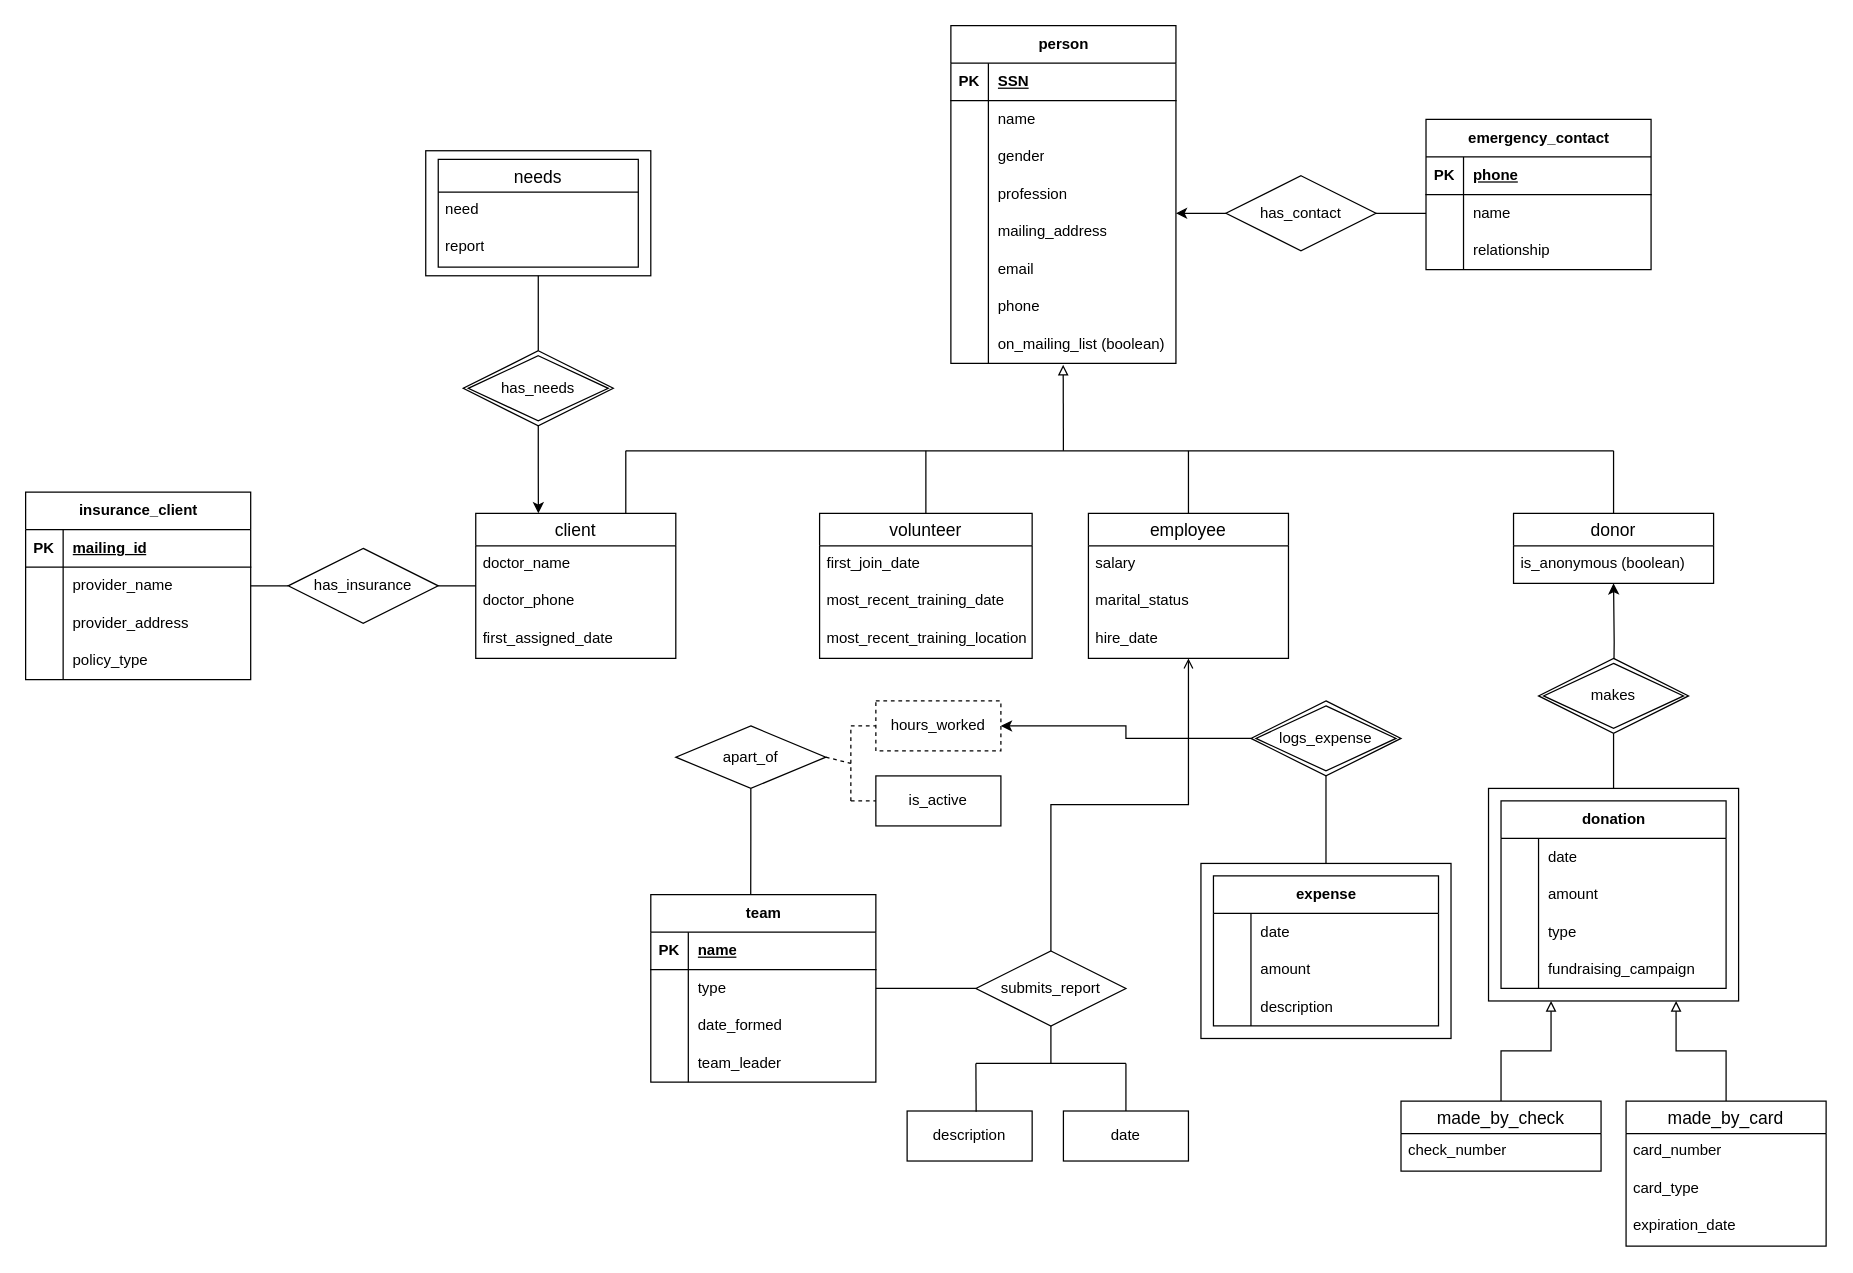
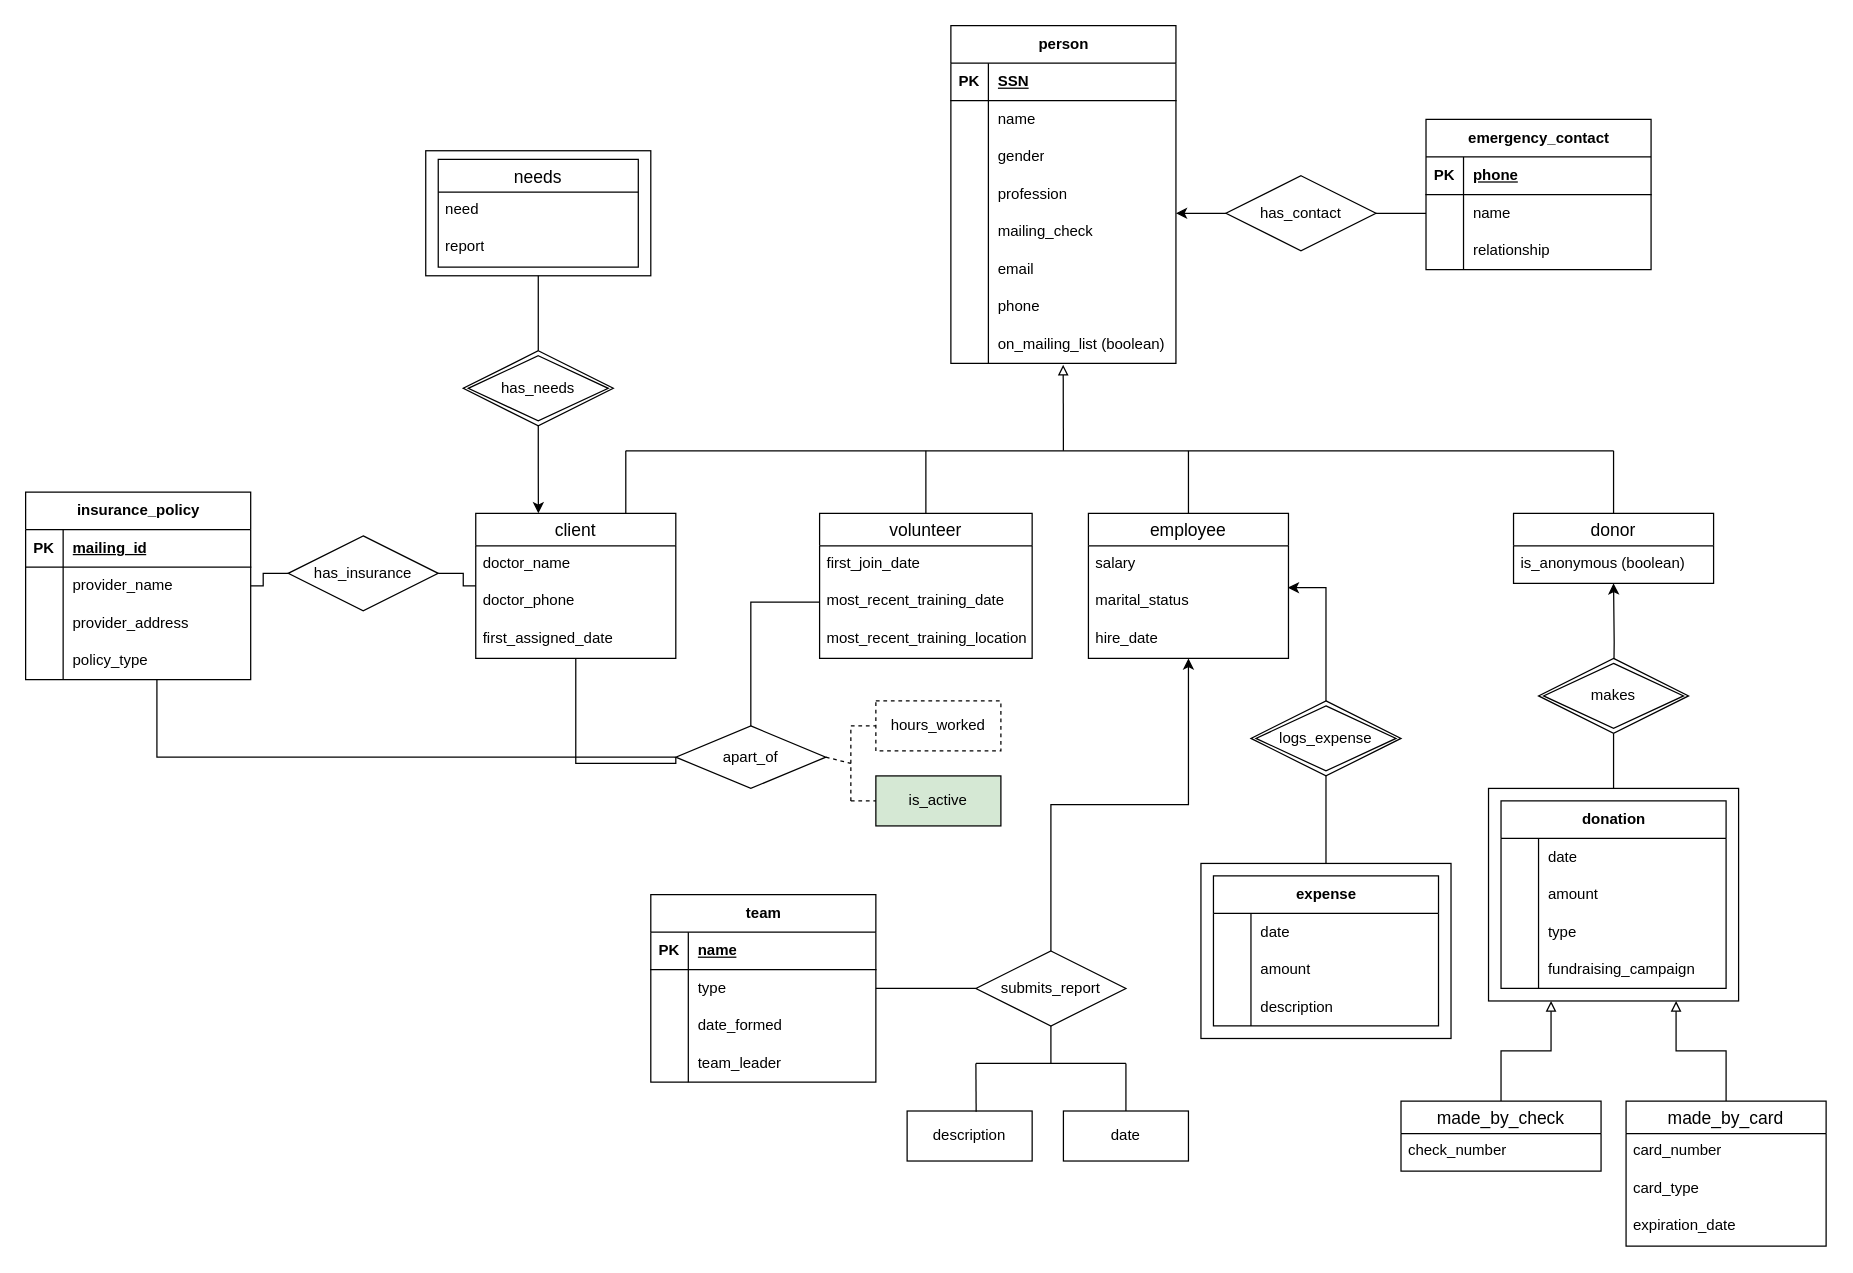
node "mailing_address": label "mailing_address" -> "mailing_check"
node "insurance_client": label "insurance_client" -> "insurance_policy"
node "has_insurance": moved (363, 586) -> (363, 573)
edge "most_recent_training_date" -- "apart_of": added
edge "submits_report" -> "employee": arrowhead open -> classic
edge "logs_expense" -> "hours_worked": now "logs_expense" -> "marital_status"
edge "client" -- "apart_of": added
node "is_active": fillcolor #ffffff -> #d5e8d4
edge "apart_of" -- "team": now "apart_of" -- "policy_type"
